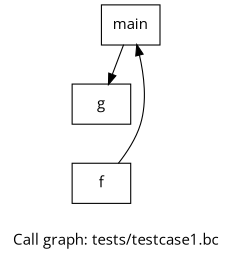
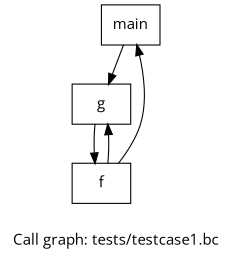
edge "g" -> "f": added
edge "f" -> "g": added
